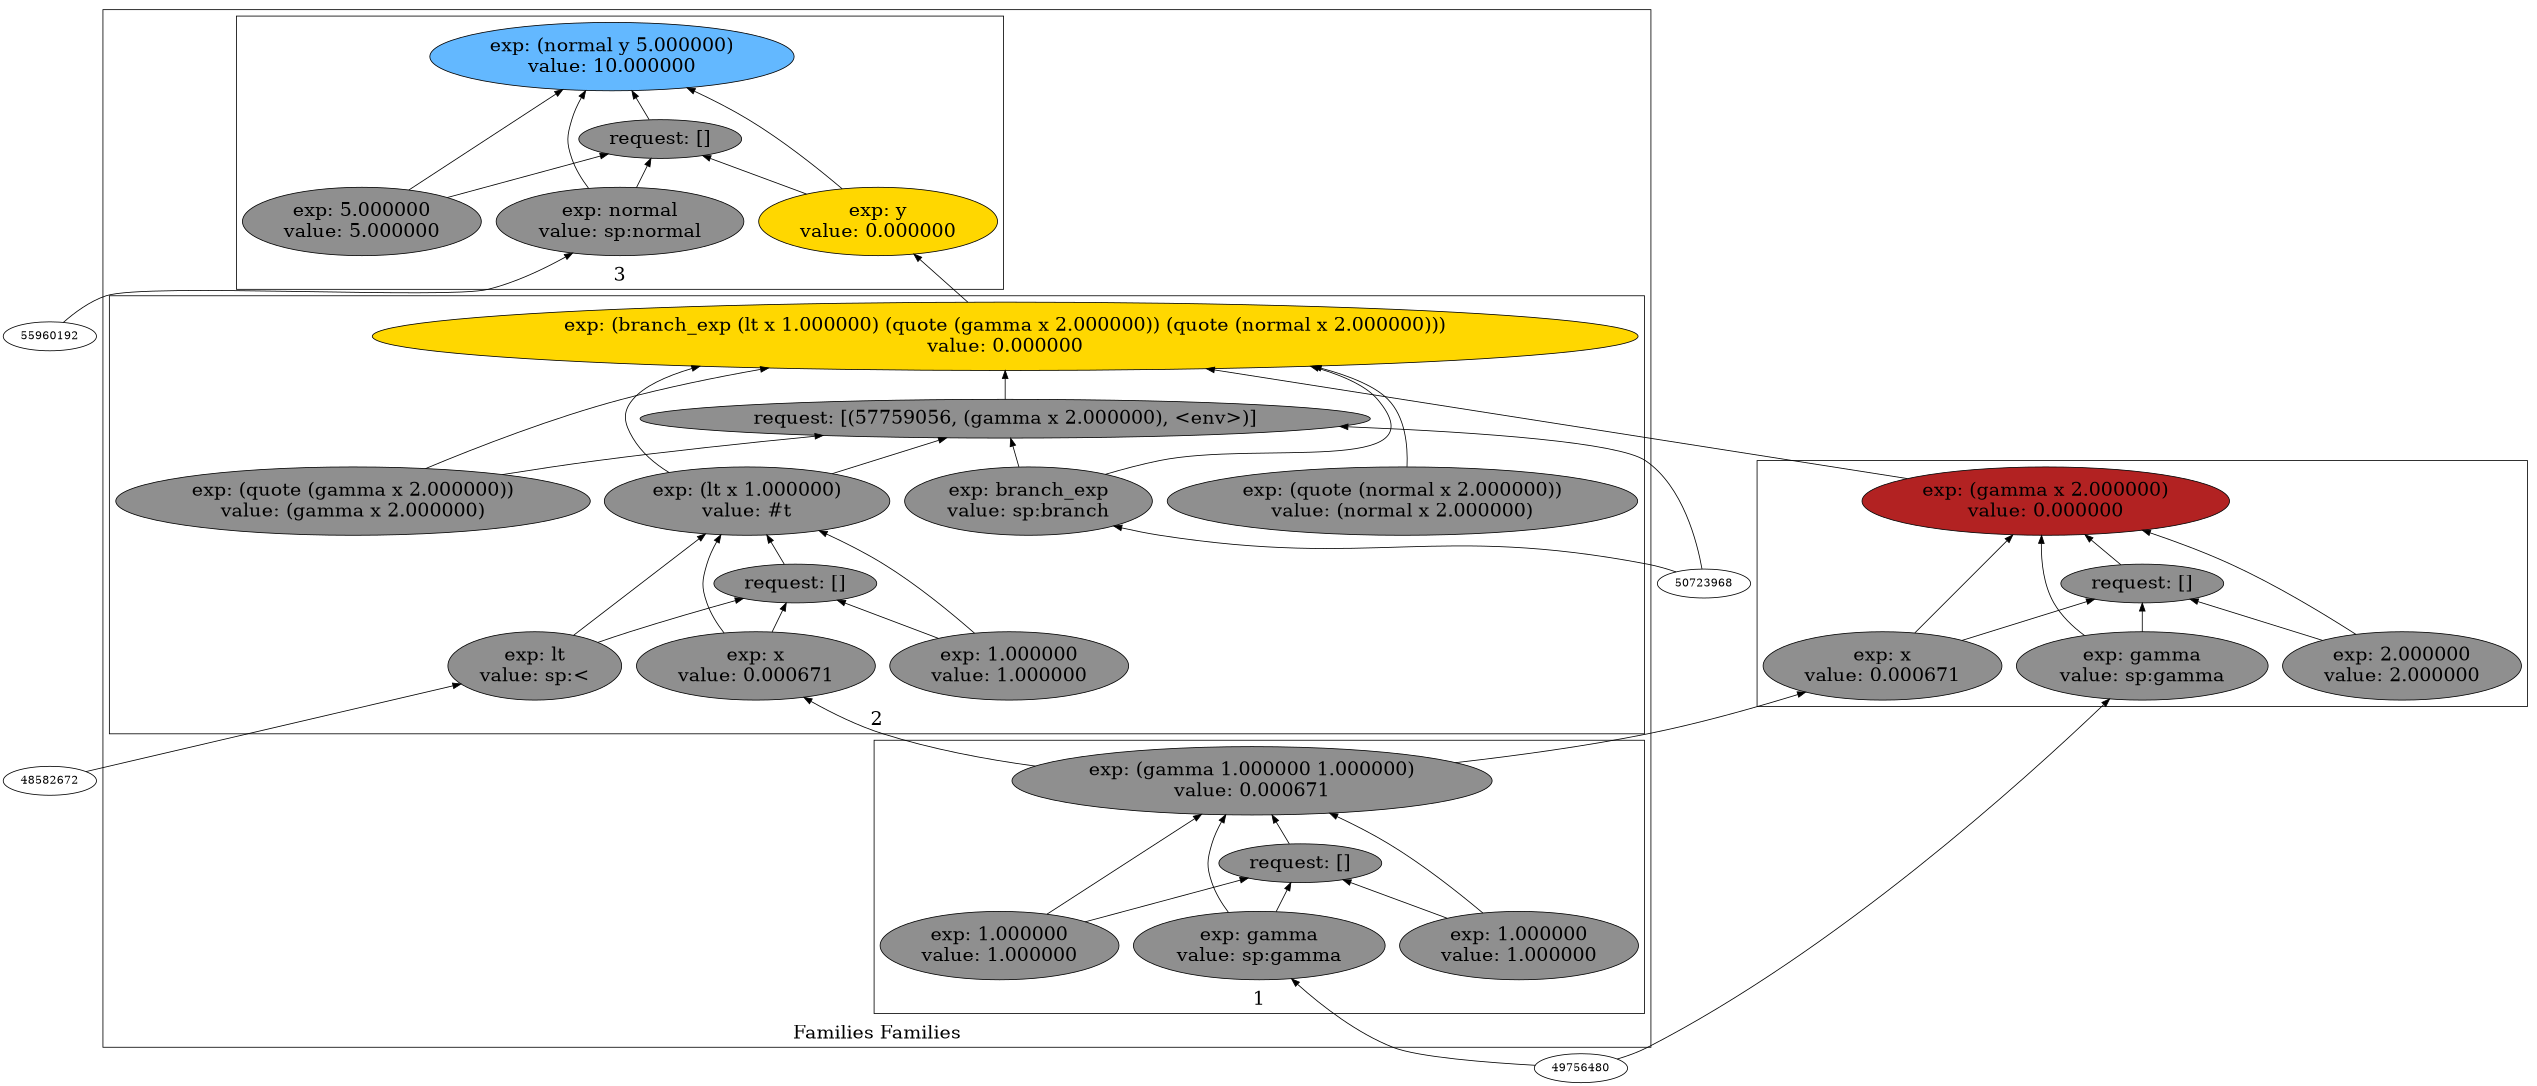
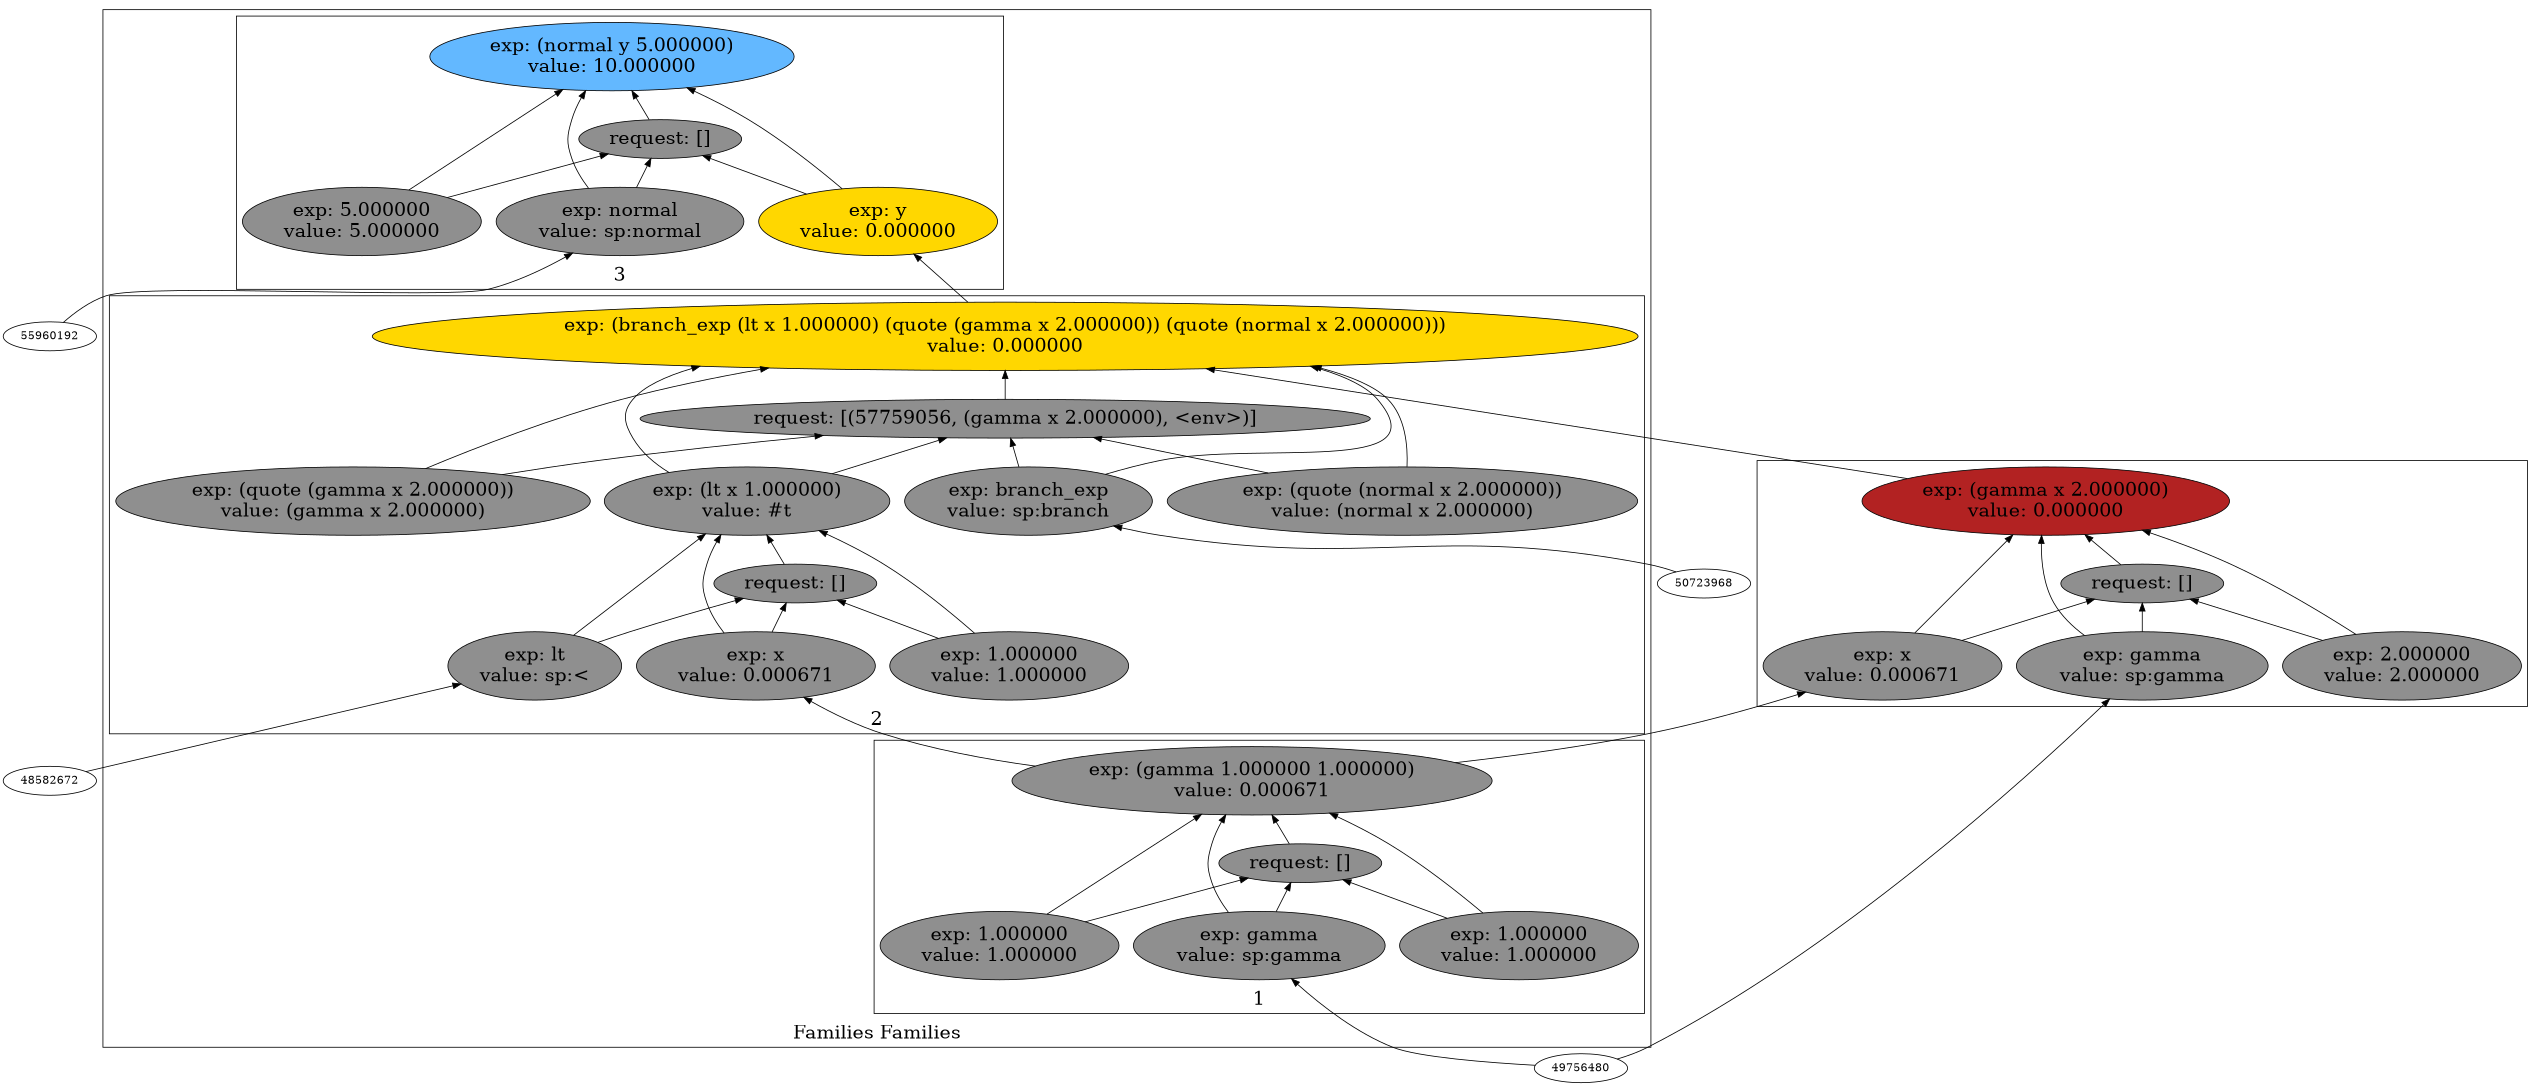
edge "50723968" -> "request: [(57759056, (gamma x 2.000000), <env>)]": now "exp: (quote (normal x 2.000000)) value: (normal x 2.000000)" -> "request: [(57759056, (gamma x 2.000000), <env>)]"
